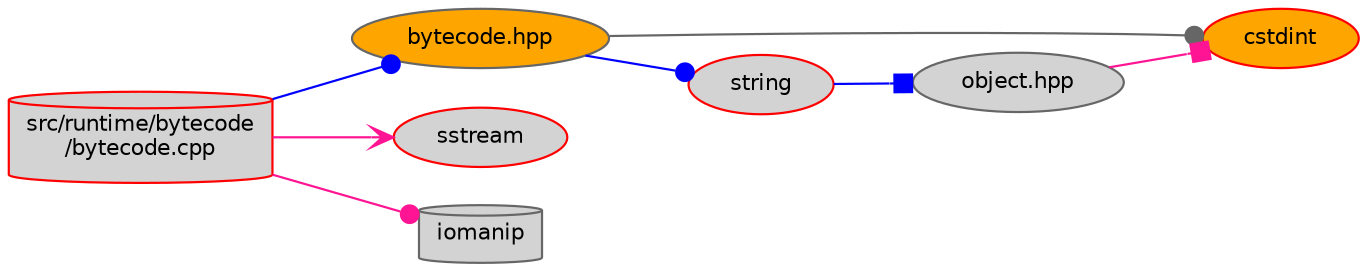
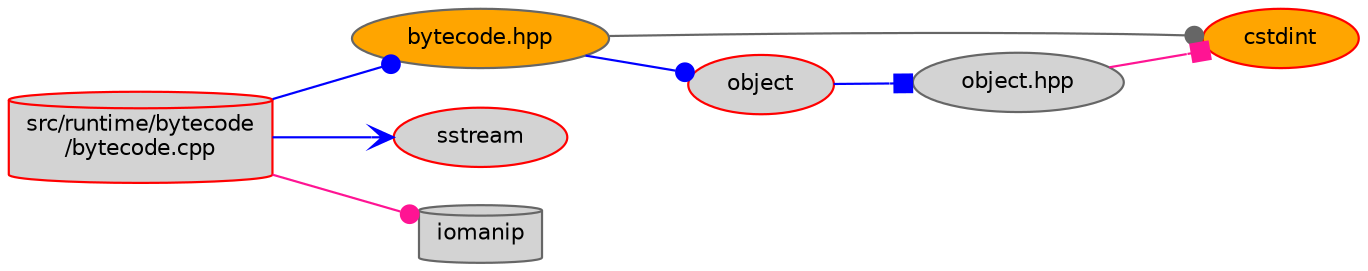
node "string": label "string" -> "object"
edge "src/runtime/bytecode /bytecode.cpp" -> "sstream": color deeppink -> blue
